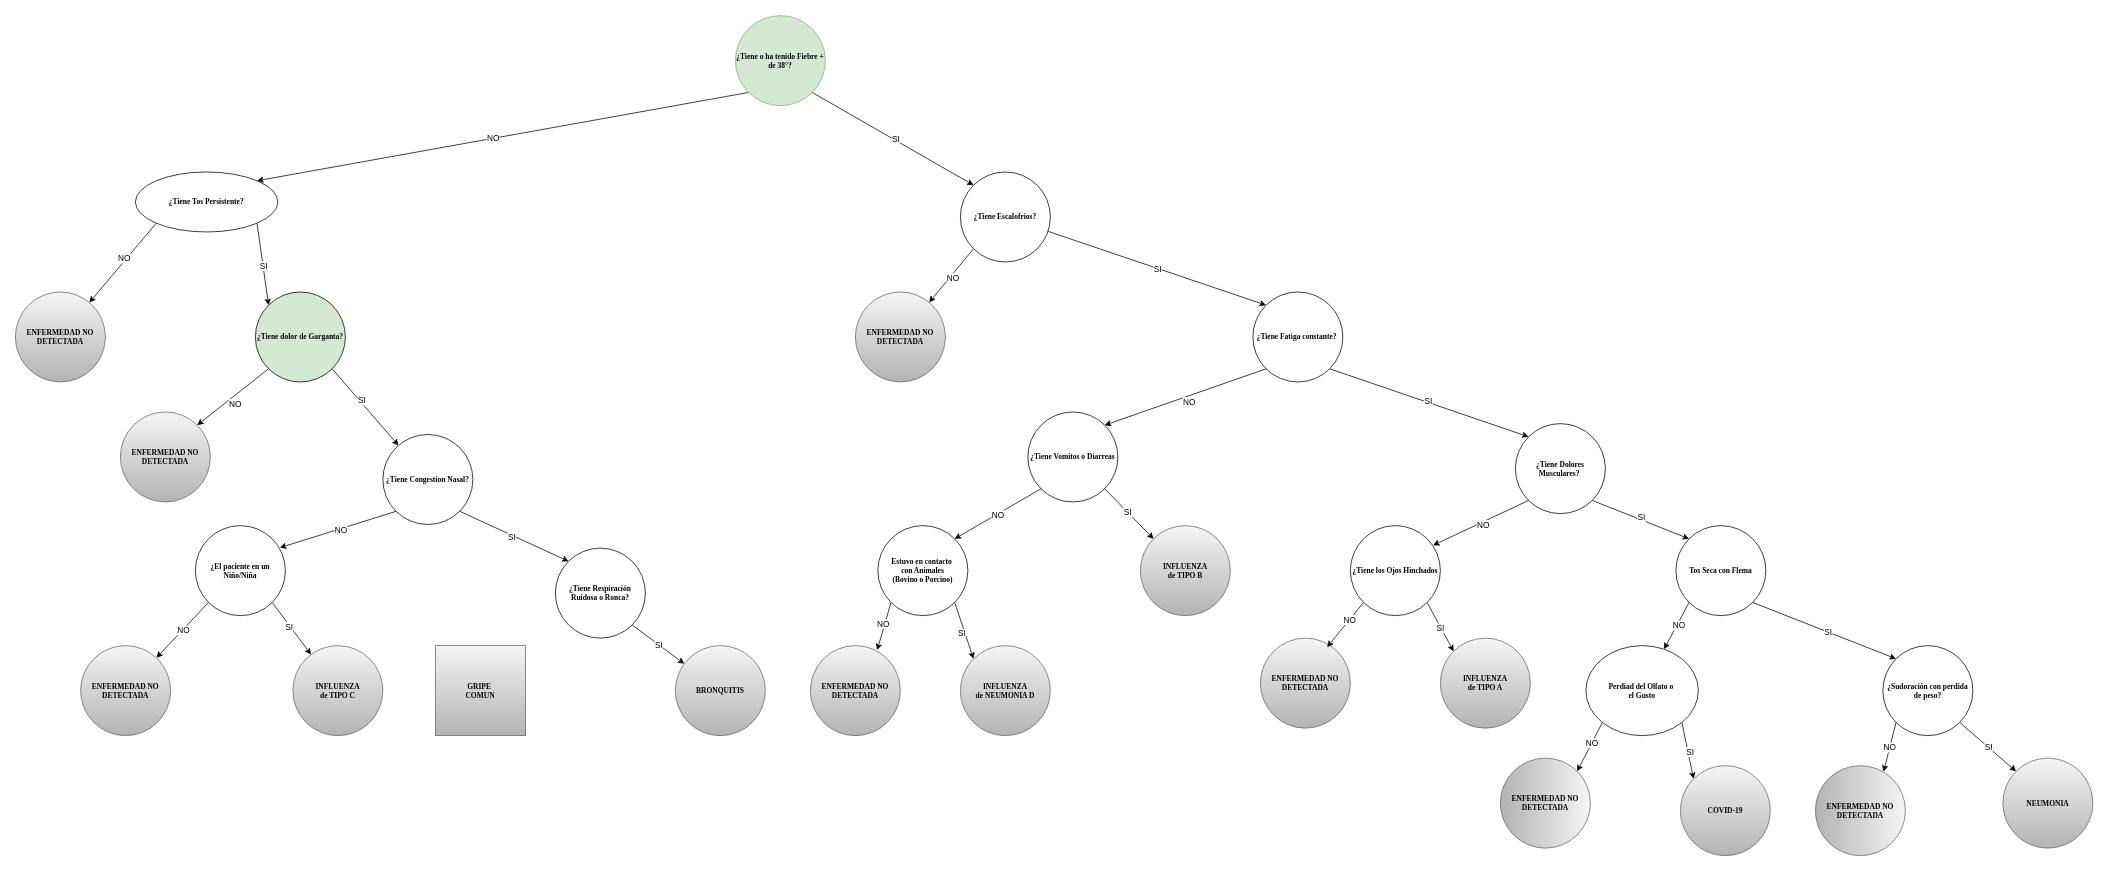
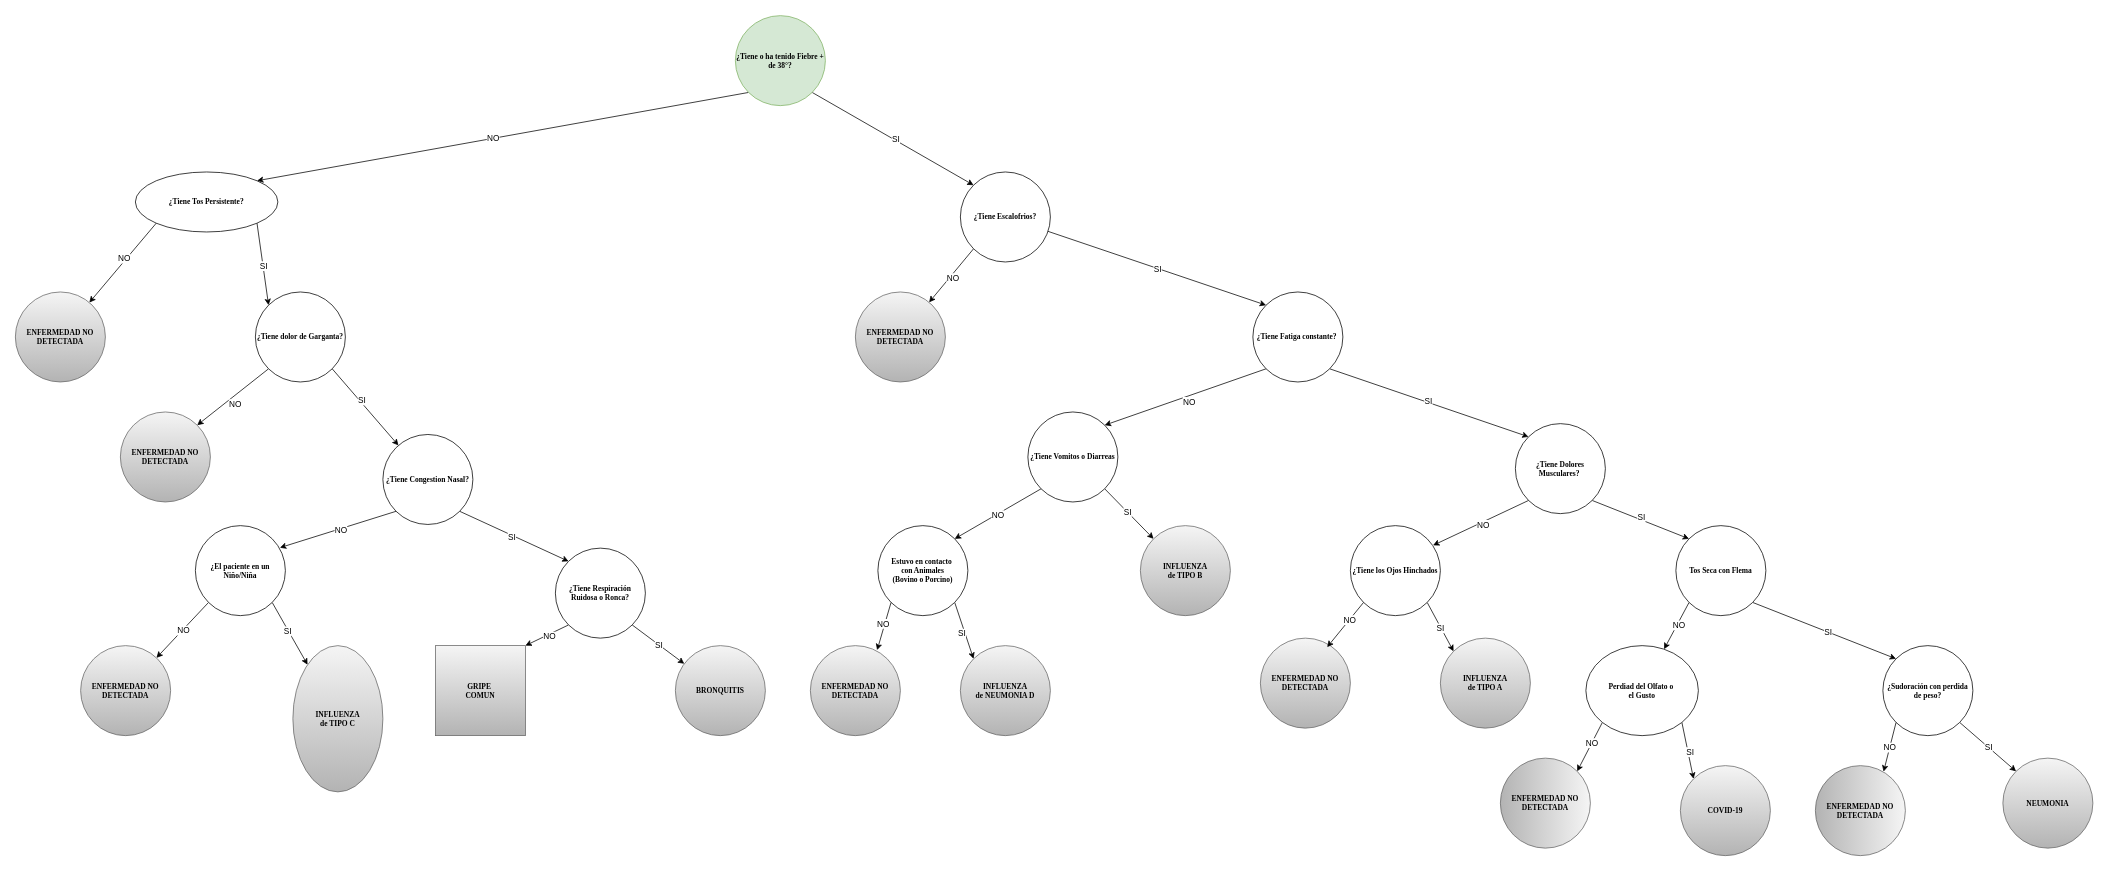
node "¿Tiene dolor de Garganta?": fillcolor #d5e8d4 -> #ffffff
edge "¿Tiene Respiración Ruidosa o Ronca?" -> "GRIPE COMUN": added, label "NO"
node "INFLUENZA de TIPO C": size 90x90 -> 90x146
